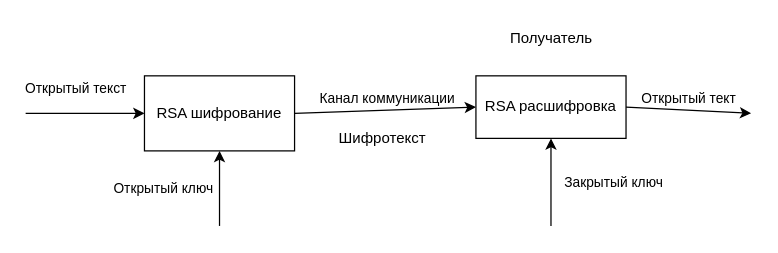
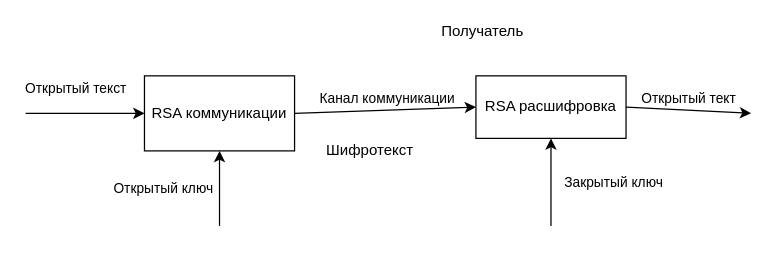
node "Получатель": moved (551, 38) -> (482, 32)
node "RSA шифрование": label "RSA шифрование" -> "RSA коммуникации"
node "Шифротекст": moved (382, 138) -> (369, 151)
